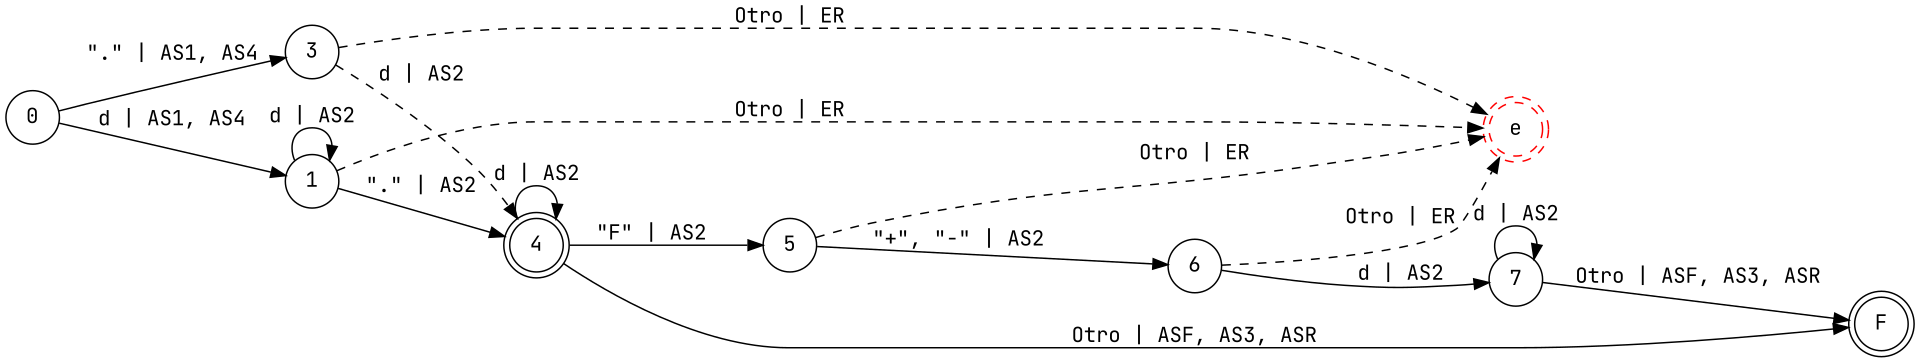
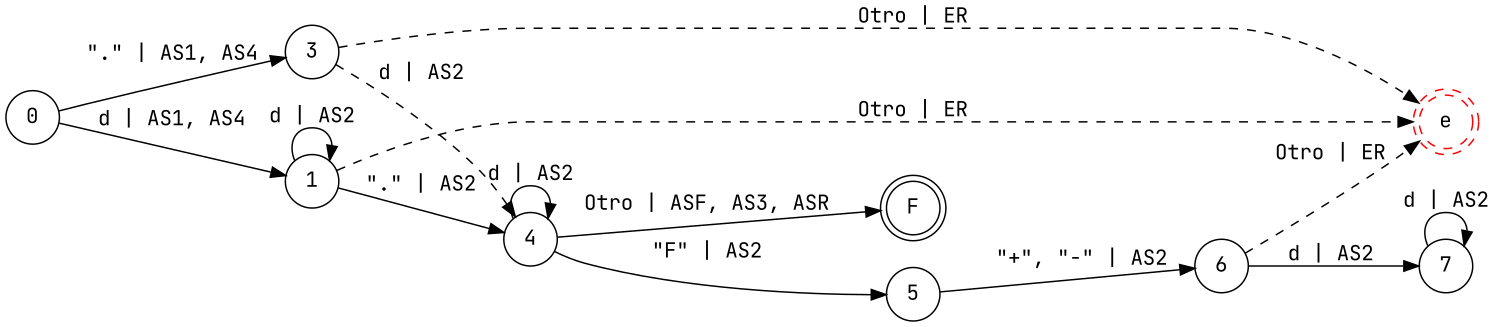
edge "5" -> "e": removed, label "Otro | ER"
node "4": shape doublecircle -> circle
edge "7" -> "F": removed, label "Otro | ASF, AS3, ASR"
